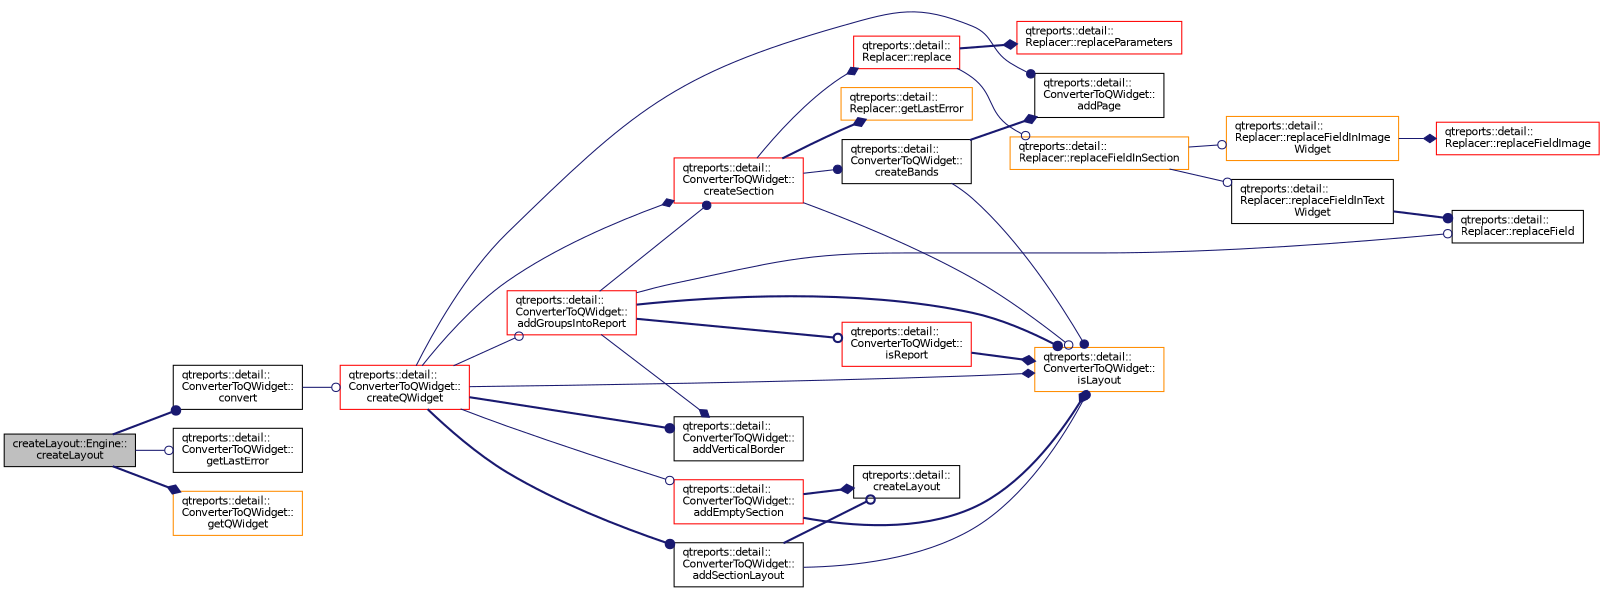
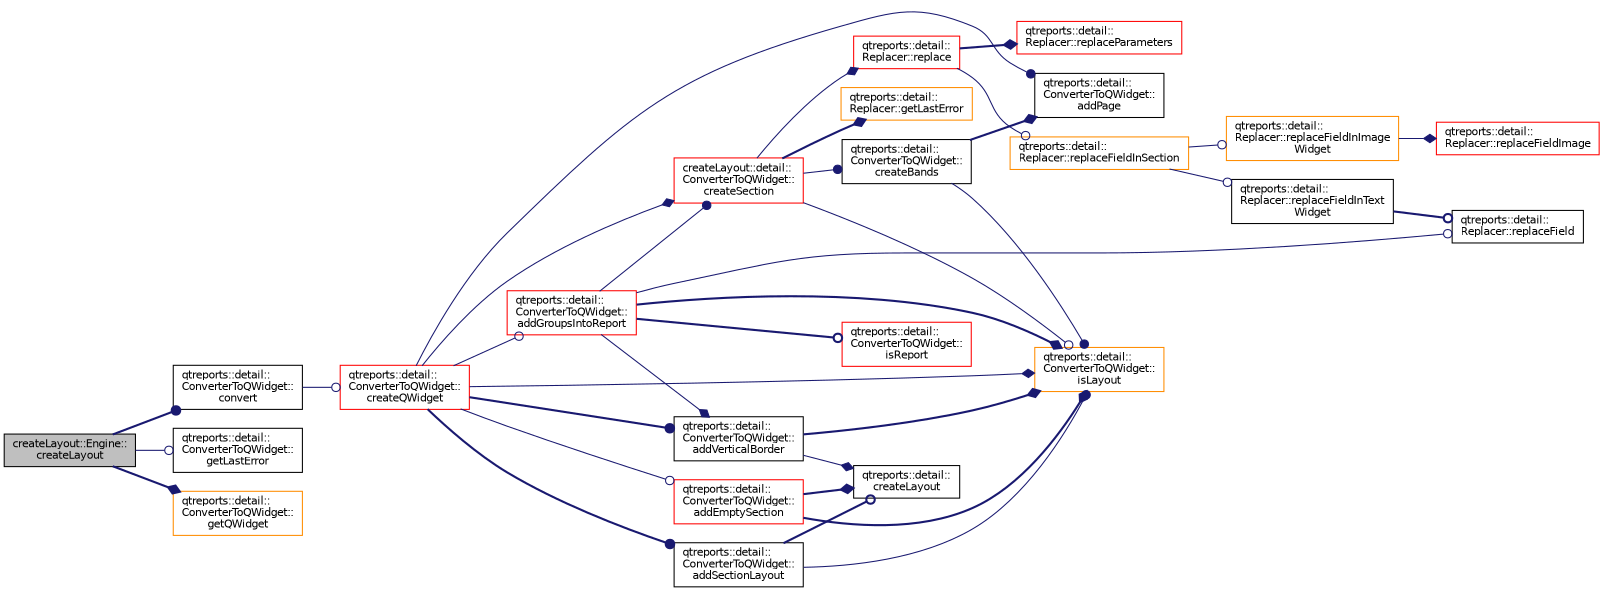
node "qtreports::detail:: ConverterToQWidget:: createSection": label "qtreports::detail:: ConverterToQWidget:: createSection" -> "createLayout::detail:: ConverterToQWidget:: createSection"
edge "qtreports::detail:: Replacer::replaceFieldInText Widget" -> "qtreports::detail:: Replacer::replaceField": arrowhead dot -> odot
edge "qtreports::detail:: ConverterToQWidget:: addGroupsIntoReport" -> "qtreports::detail:: ConverterToQWidget:: isLayout": arrowhead dot -> diamond
edge "qtreports::detail:: ConverterToQWidget:: isReport" -> "qtreports::detail:: ConverterToQWidget:: isLayout": now "qtreports::detail:: ConverterToQWidget:: addVerticalBorder" -> "qtreports::detail:: ConverterToQWidget:: isLayout"
edge "qtreports::detail:: ConverterToQWidget:: addVerticalBorder" -> "qtreports::detail:: createLayout": added
